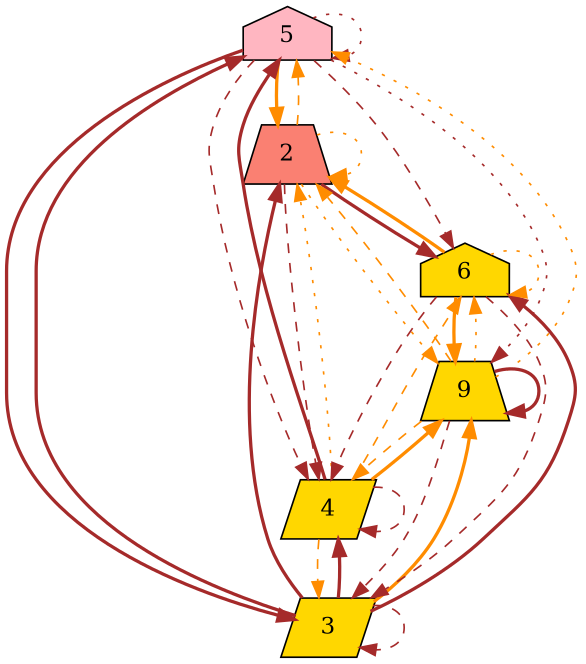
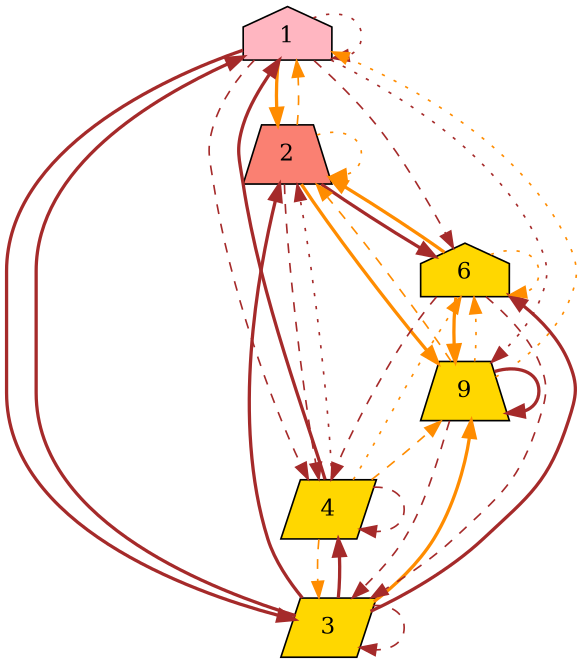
node "5": label "5" -> "1"
edge "2" -> "9": style dotted -> bold
edge "4" -> "2": color darkorange -> brown
edge "4" -> "6": style dashed -> dotted
edge "9" -> "4": removed
edge "4" -> "9": style bold -> dashed
